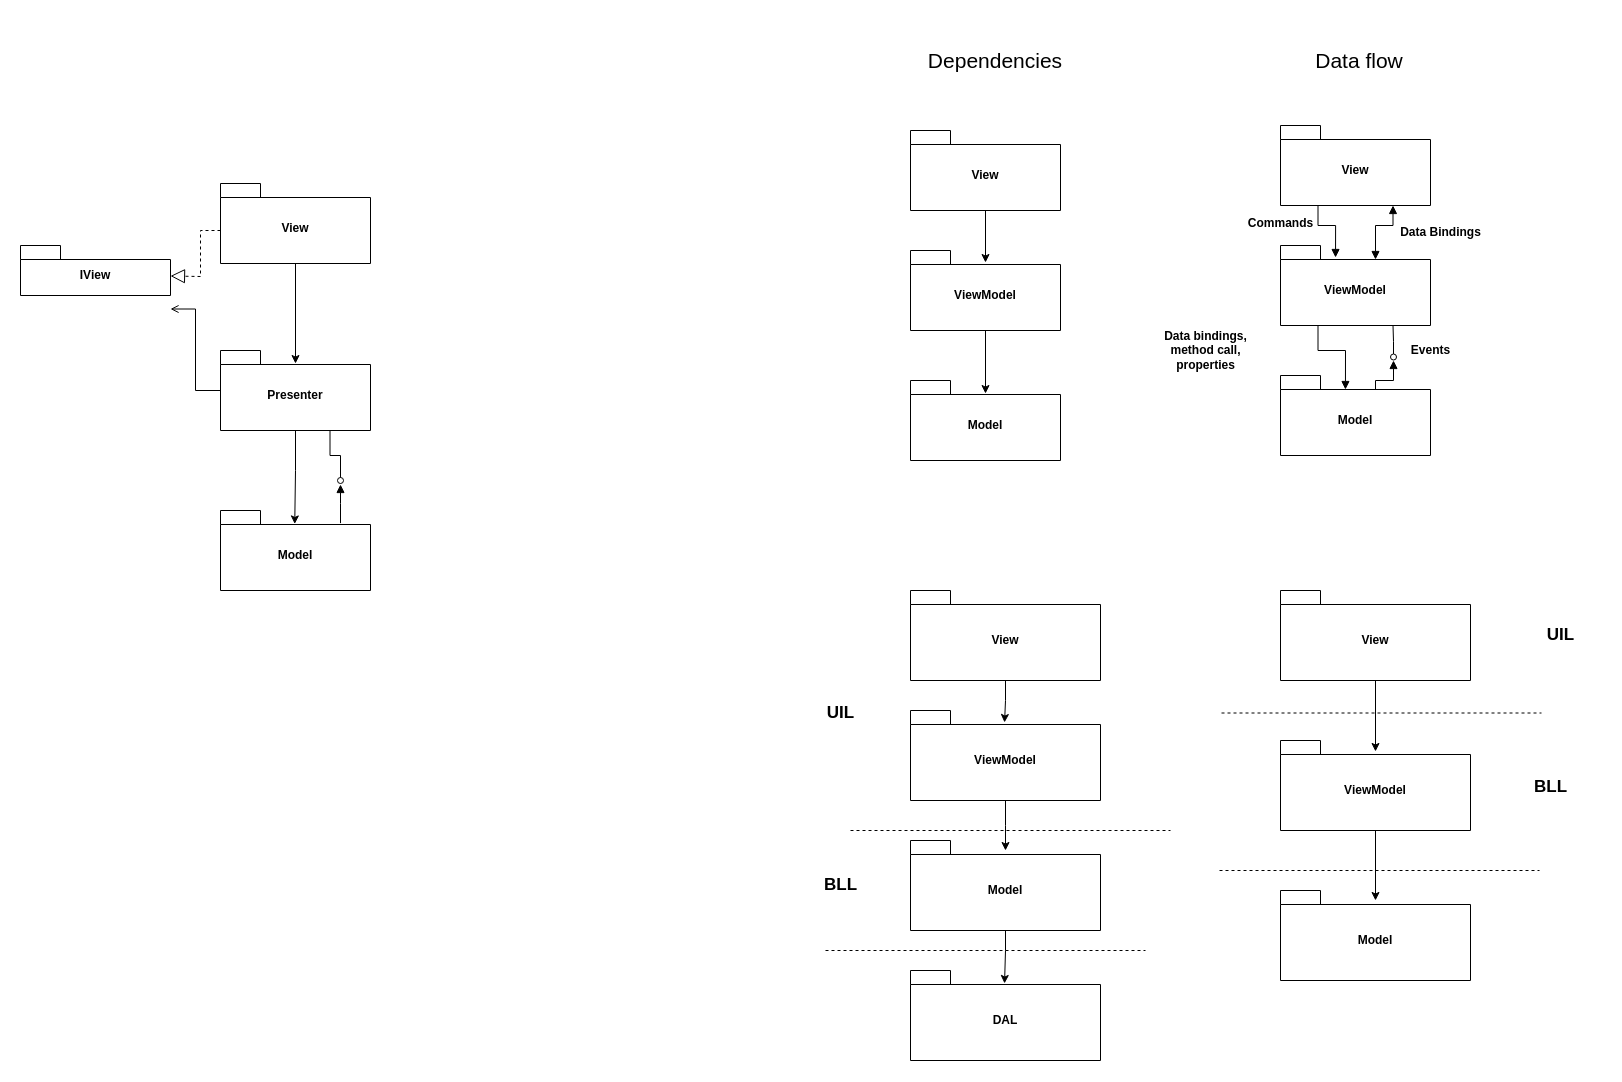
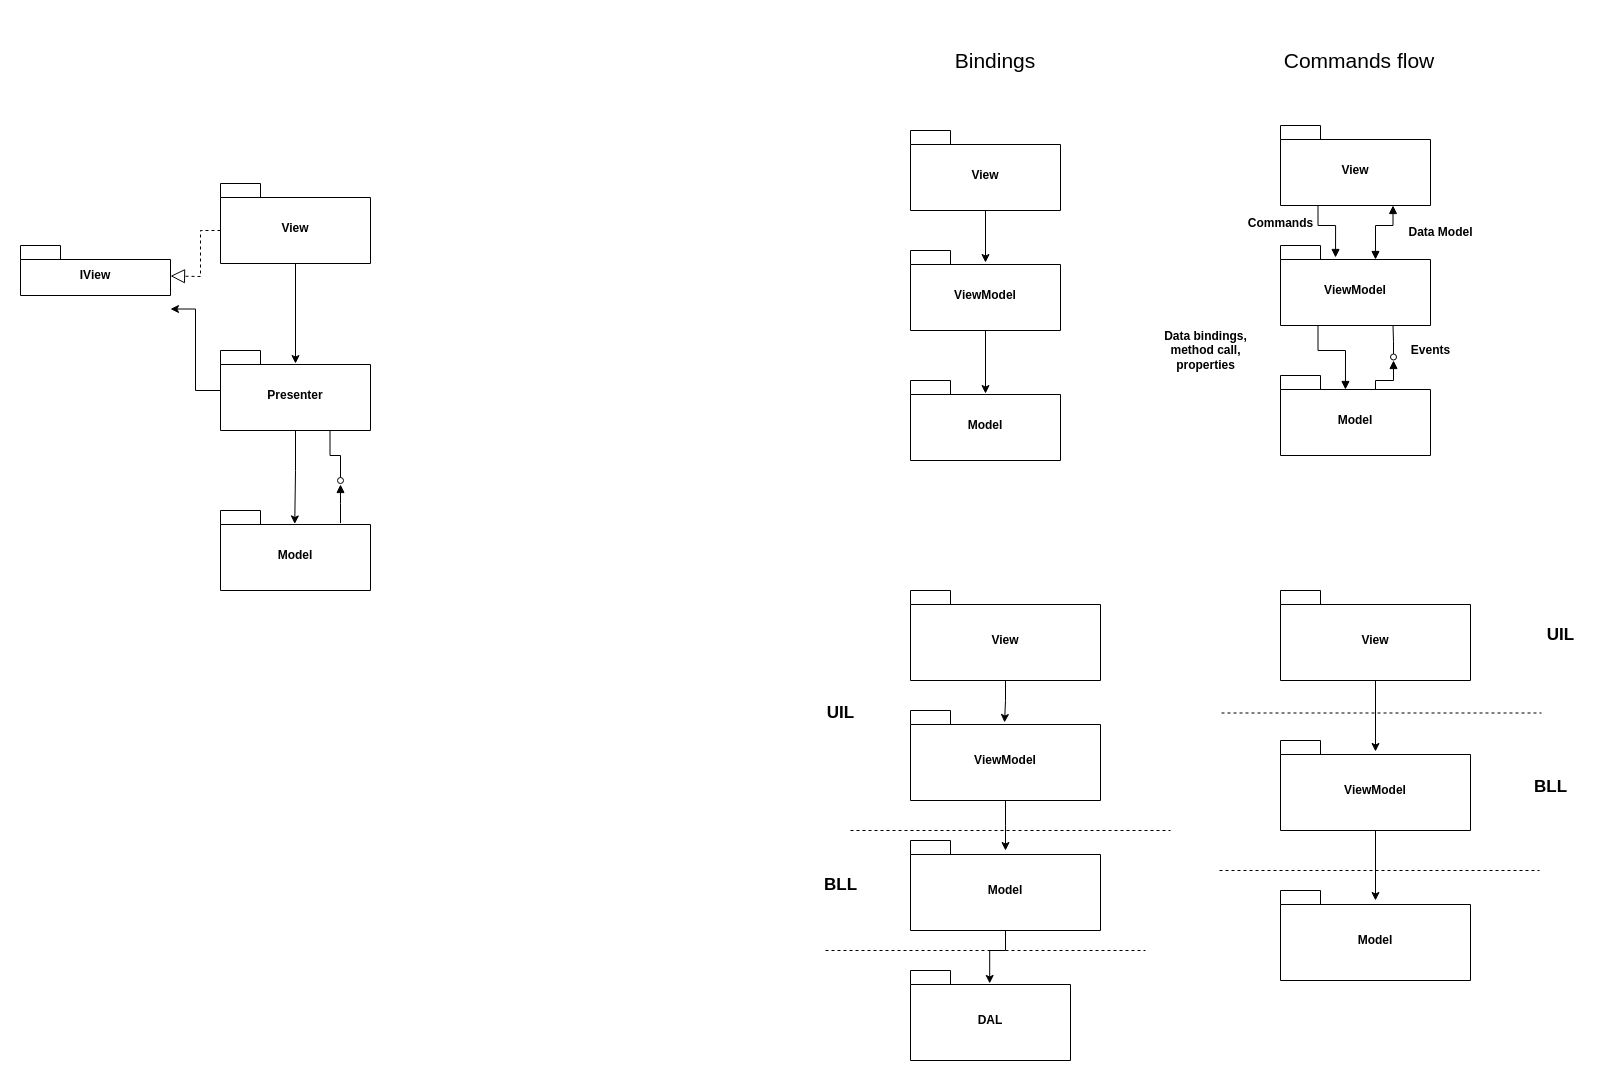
node "Dependencies": label "Dependencies" -> "Bindings"
node "Data flow": label "Data flow" -> "Commands flow"
node "Data Bindings": label "Data Bindings" -> "Data Model"
edge "Presenter" -> "IView": arrowhead open -> classic
node "DAL": size 190x90 -> 160x90
